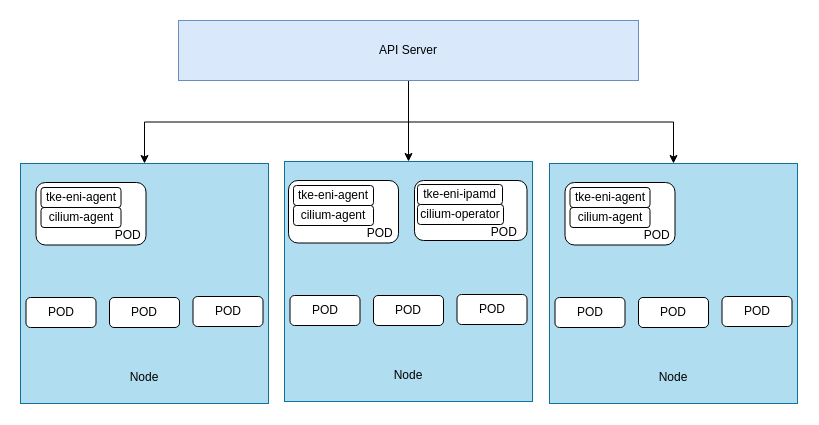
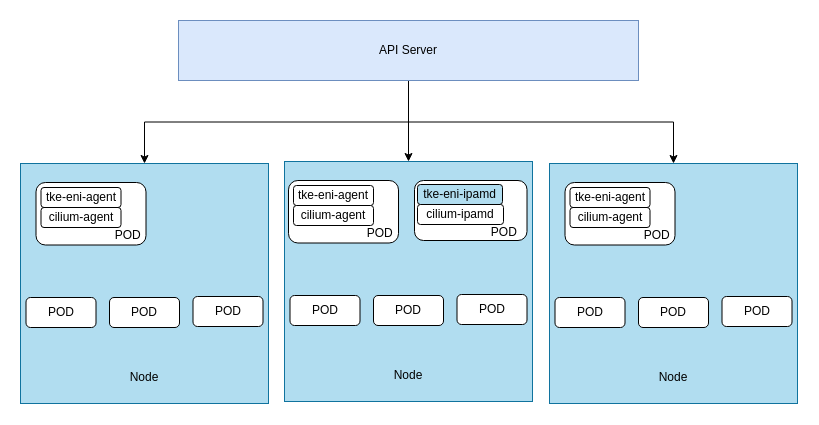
node "tke-eni-ipamd": fillcolor #ffffff -> #b1ddf0
node "cilium-operator": label "cilium-operator" -> "cilium-ipamd"
